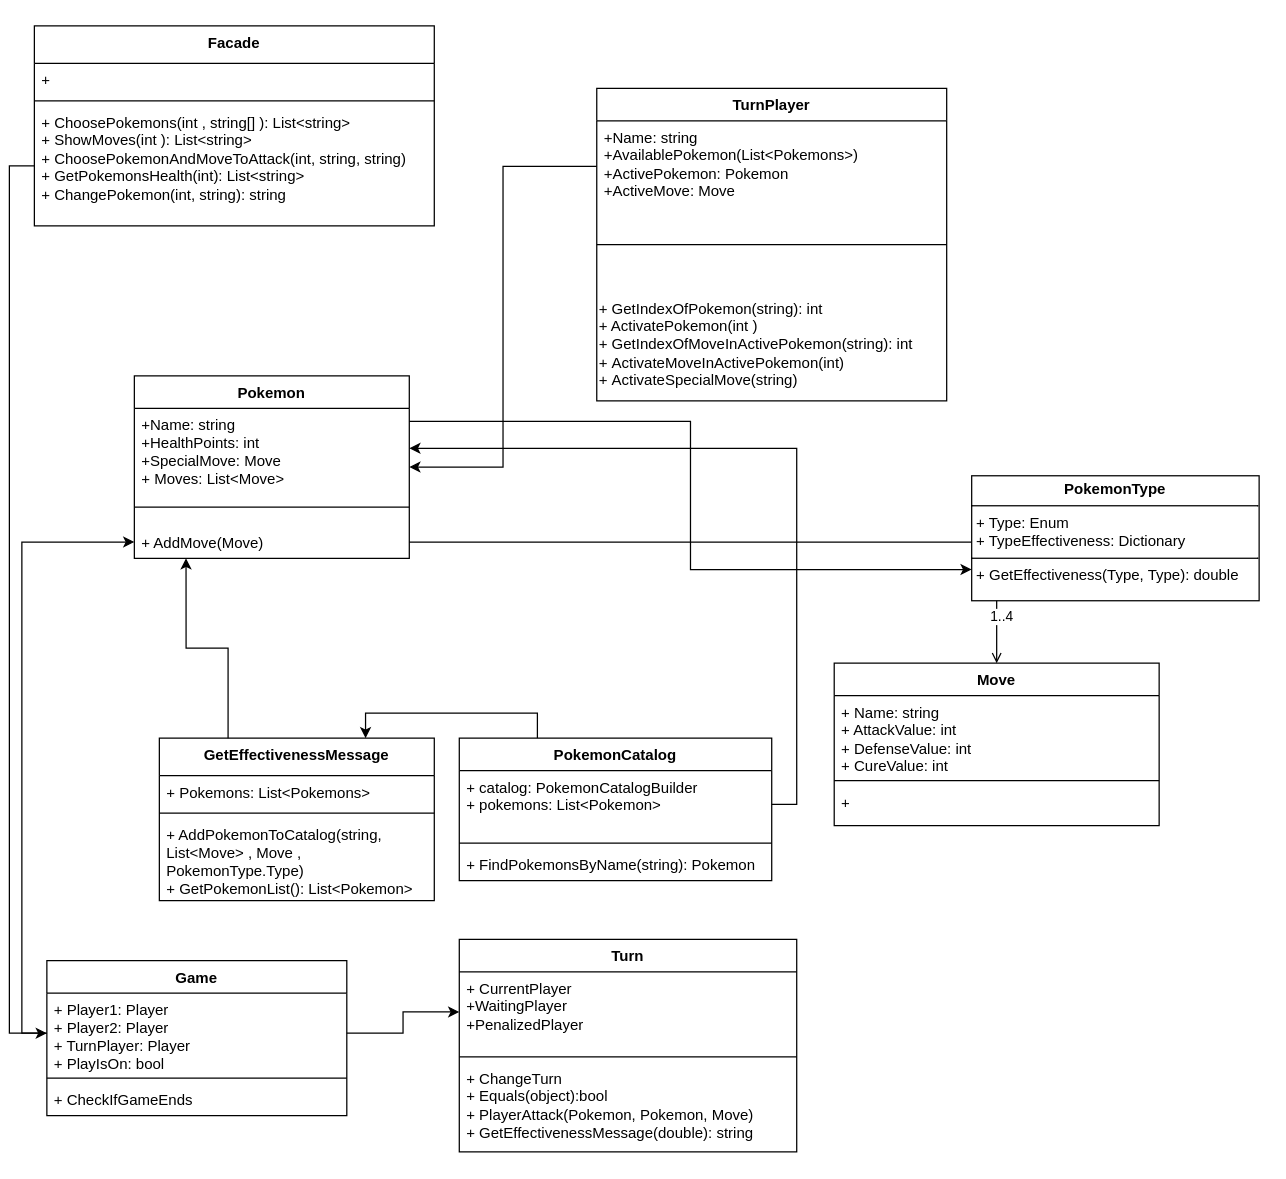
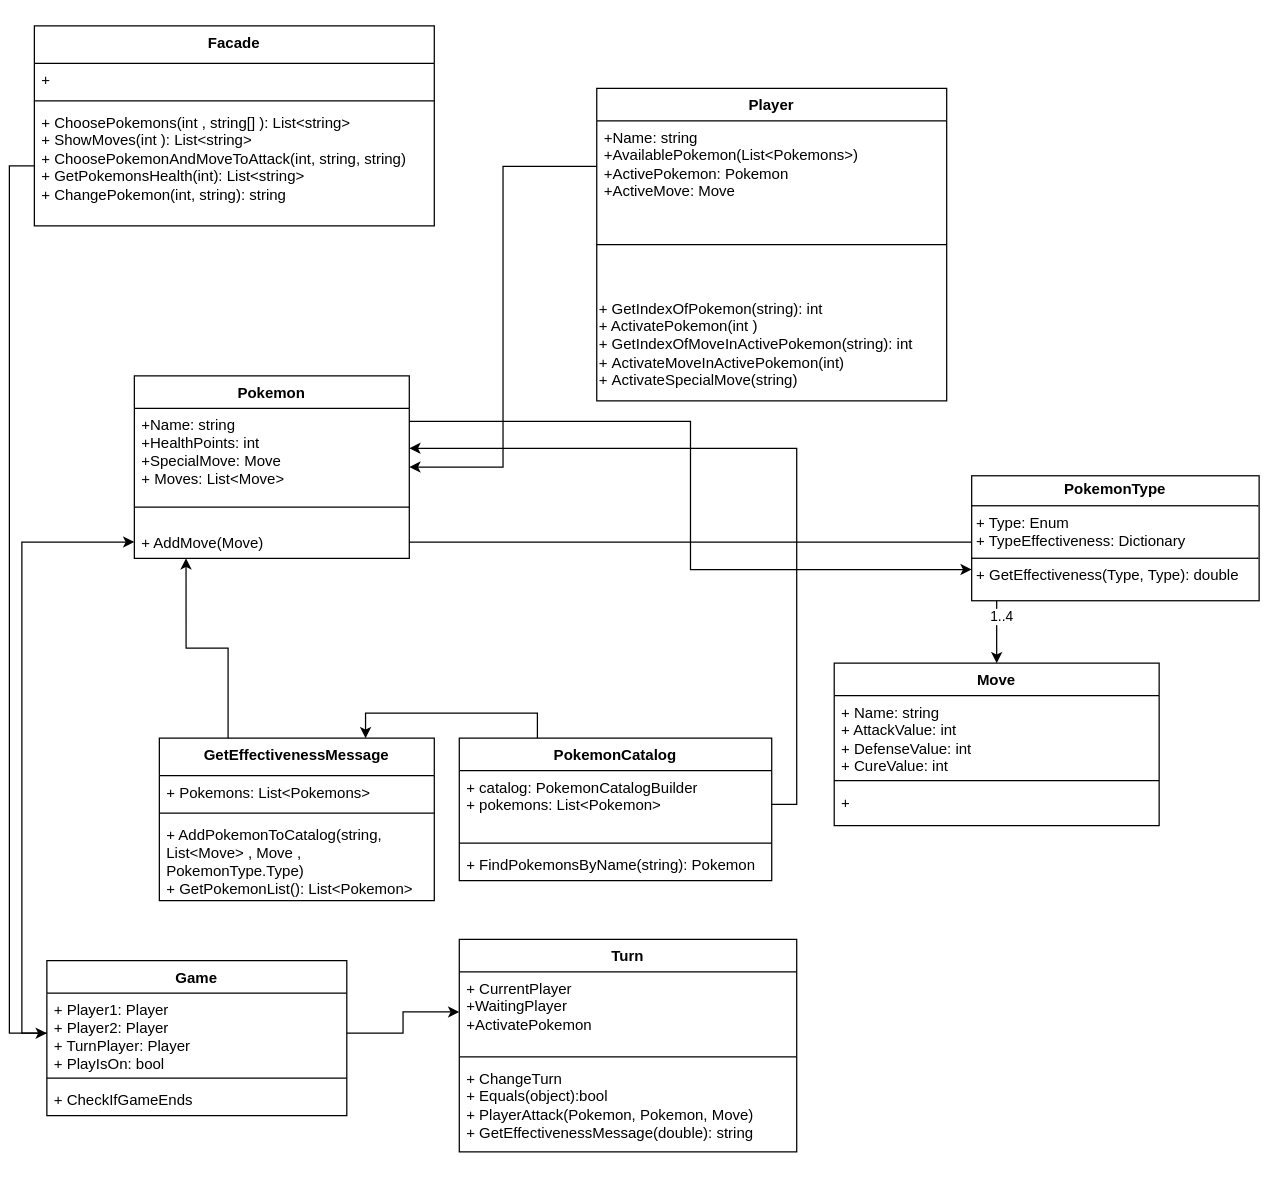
node "TurnPlayer": label "TurnPlayer" -> "Player"
edge "+ AddMove(Move)" -> "Move": arrowhead open -> classic
node "+ CurrentPlayer +WaitingPlayer +PenalizedPlayer": label "+ CurrentPlayer +WaitingPlayer +PenalizedPlayer" -> "+ CurrentPlayer +WaitingPlayer +ActivatePokemon"
